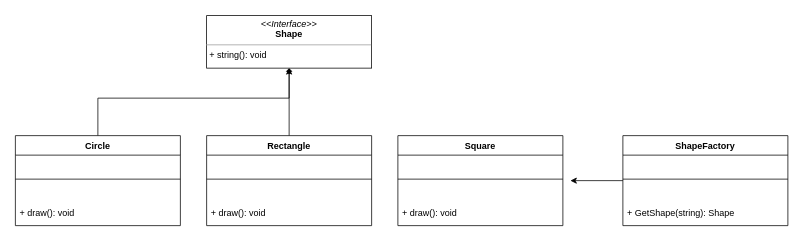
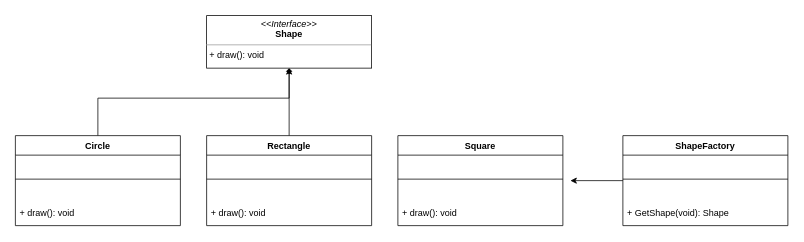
node "<<Interface>> Shape + string(): void": label "<<Interface>> Shape + string(): void" -> "<<Interface>> Shape + draw(): void"
node "+ GetShape(string): Shape": label "+ GetShape(string): Shape" -> "+ GetShape(void): Shape"
